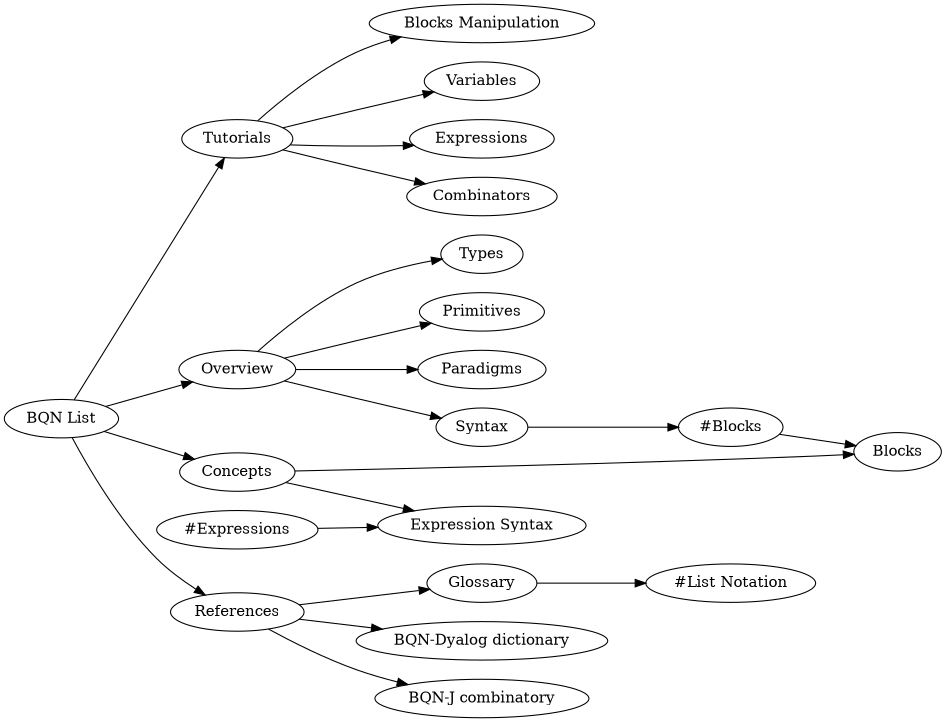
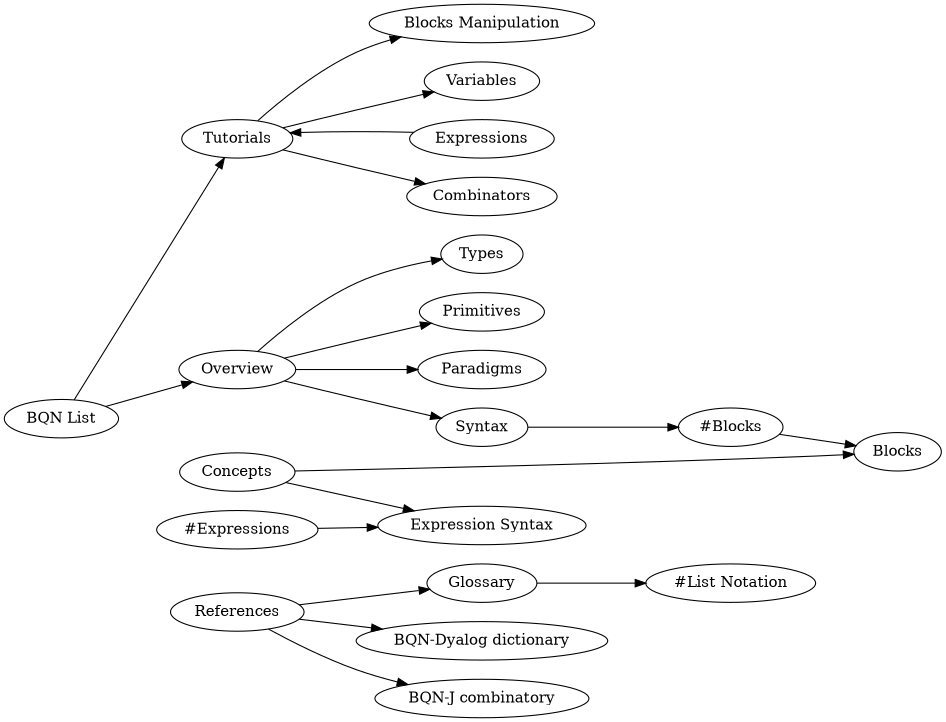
edge "Tutorials" -> "Expressions": reversed
edge "BQN List" -> "Concepts": removed
edge "BQN List" -> "References": removed
